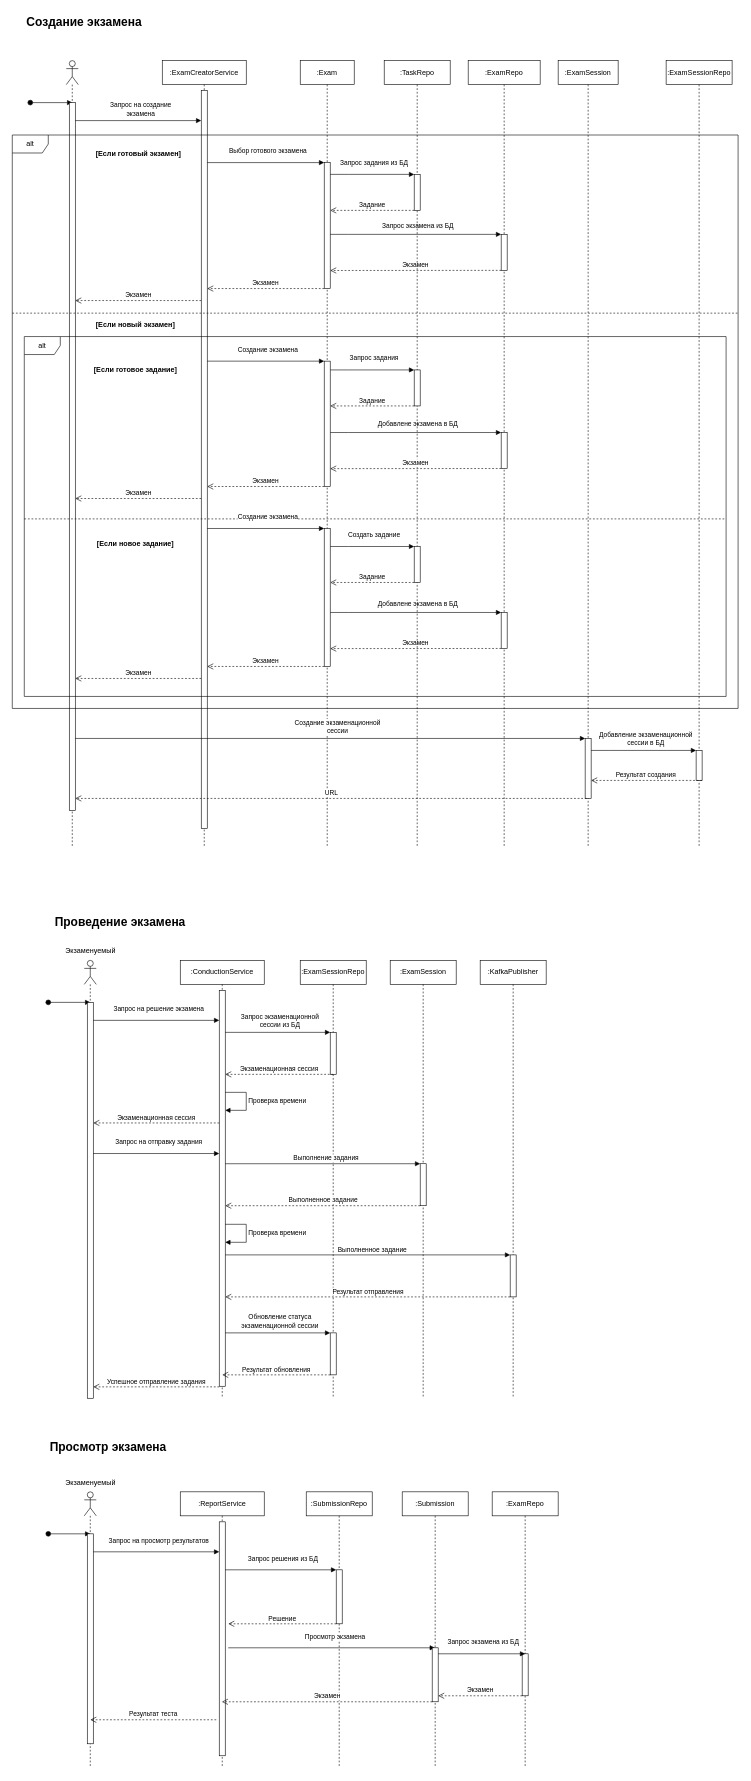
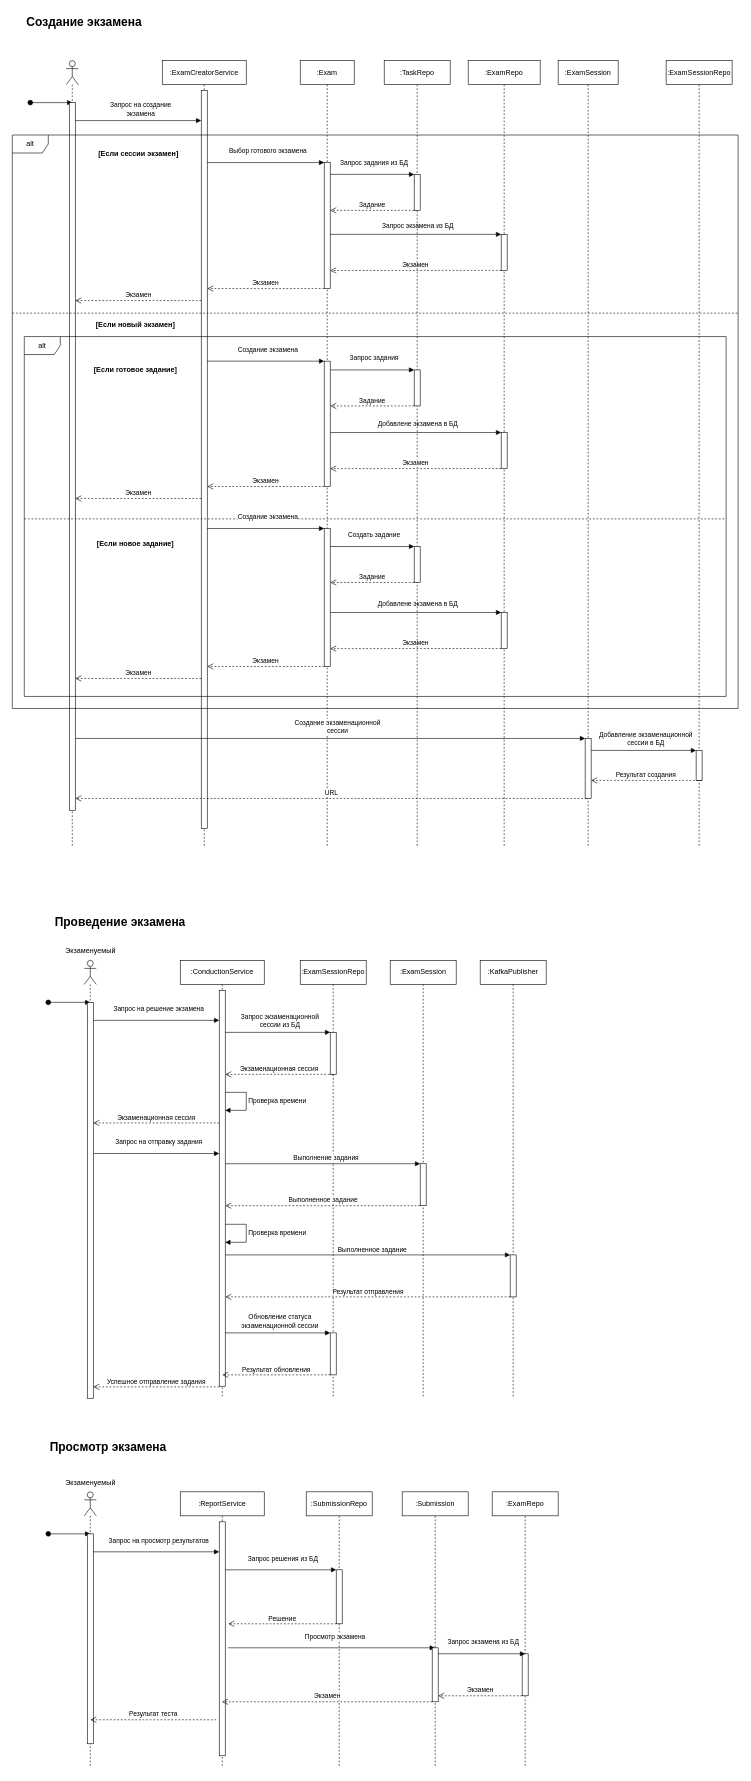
node "[Если готовый экзамен]": label "[Если готовый экзамен]" -> "[Если сессии экзамен]"
